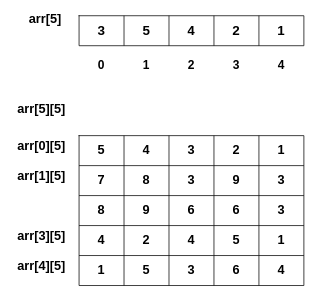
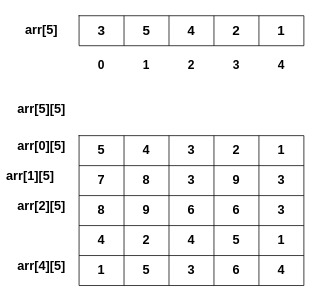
node "arr[5]": moved (45, 19) -> (42, 30)
node "arr[1][5]": moved (42, 177) -> (30, 177)
node "arr[2][5]": added
node "arr[3][5]": removed
